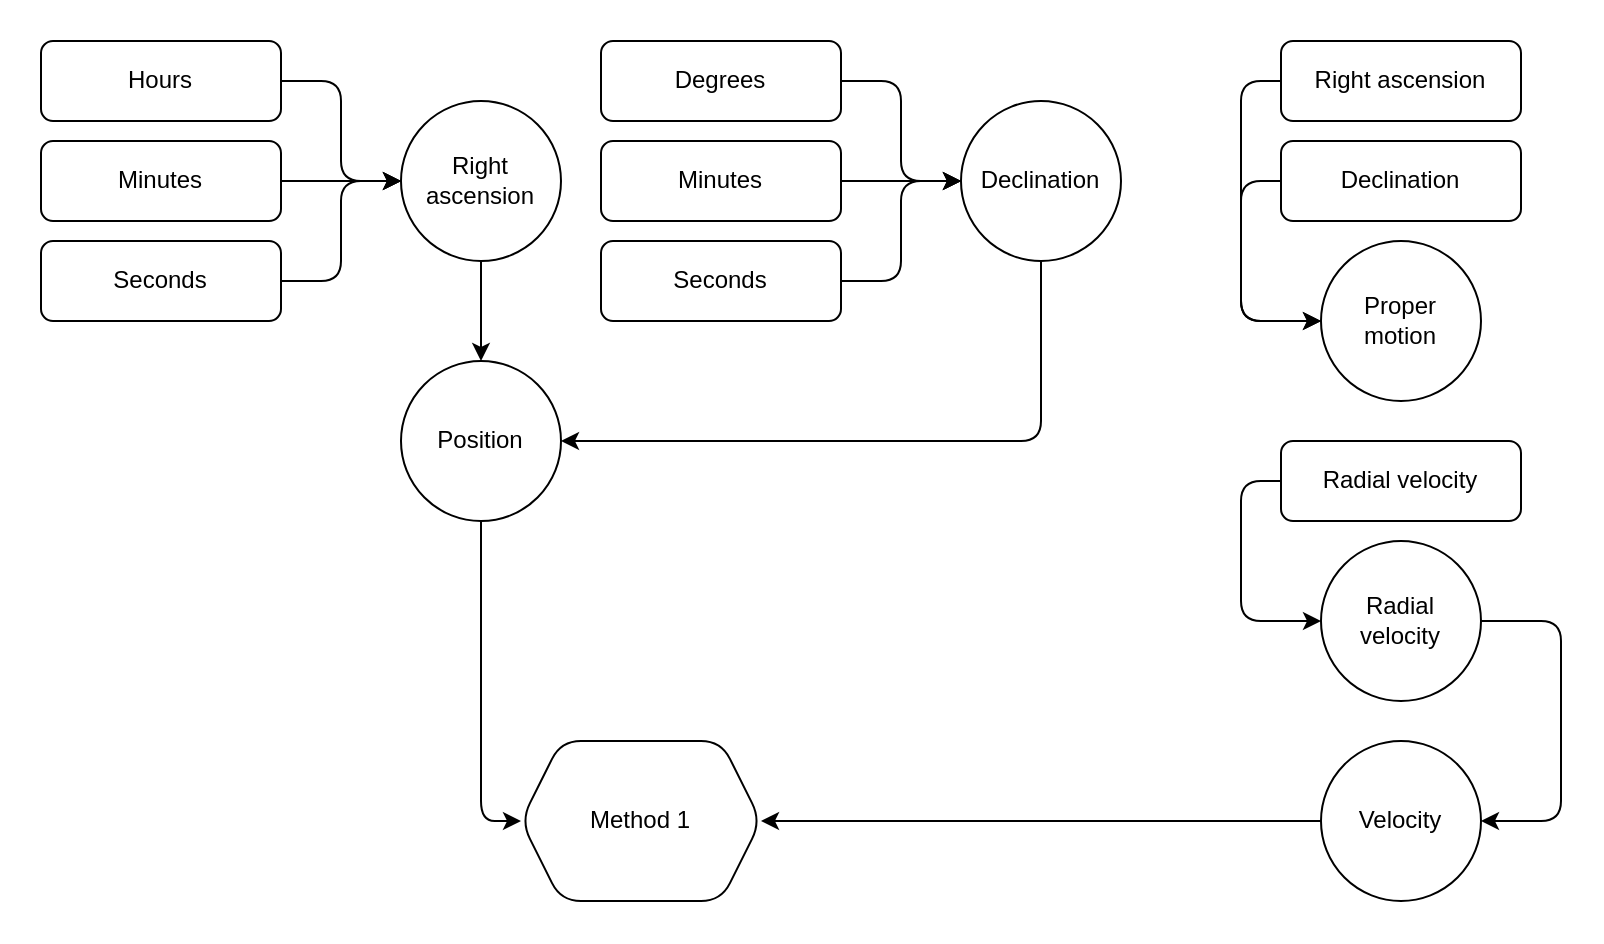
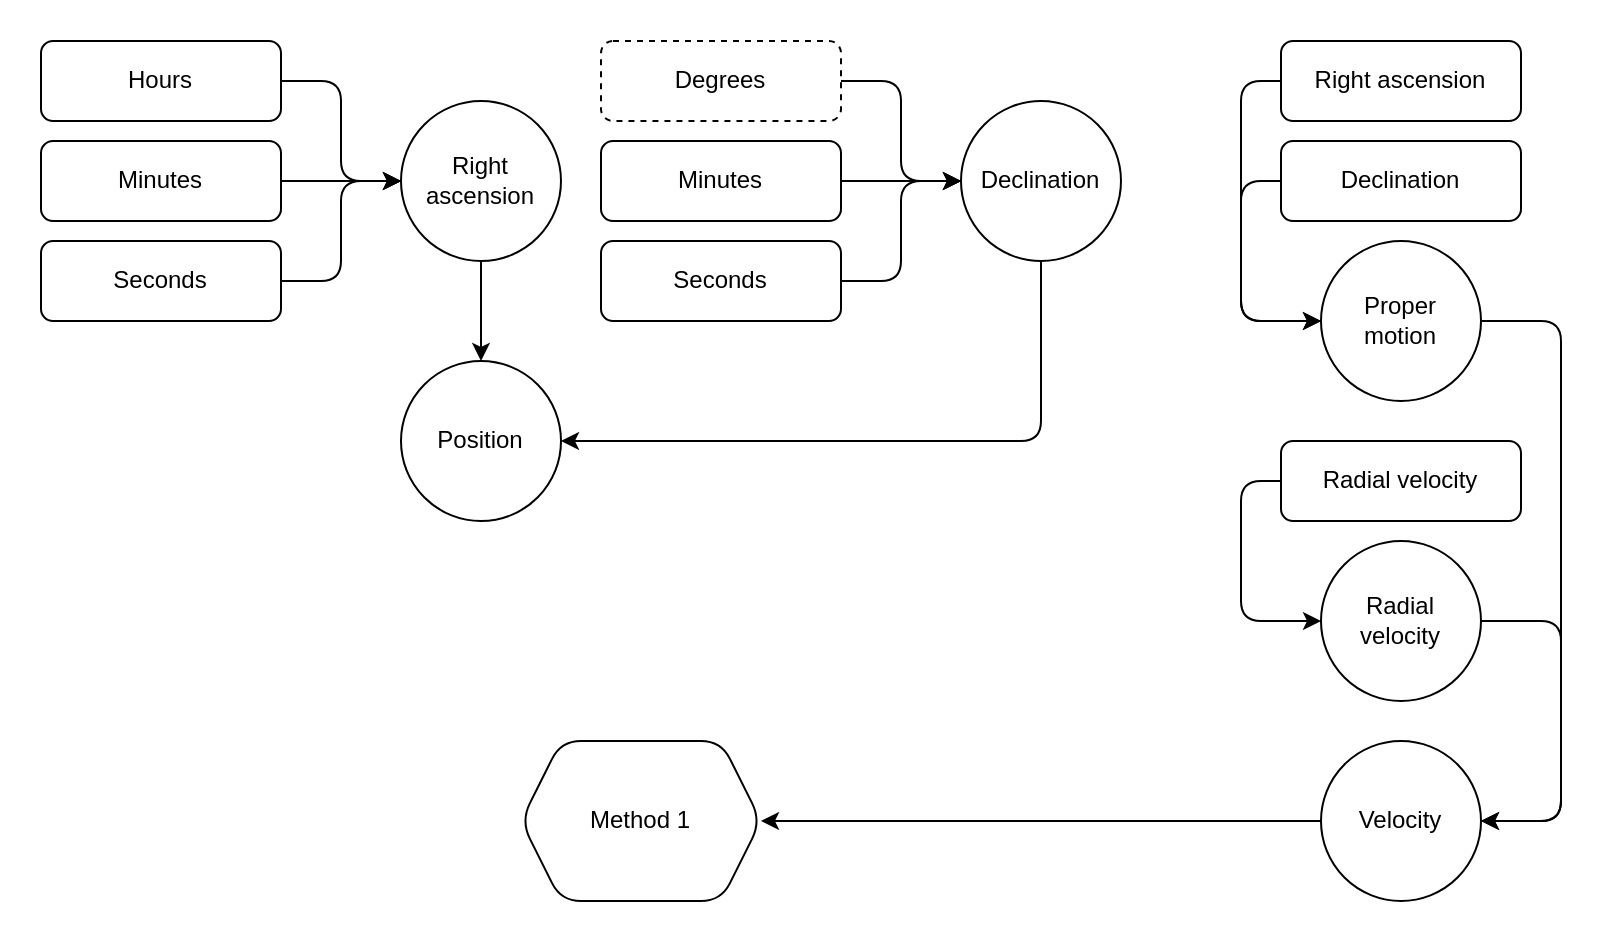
node "Degrees": style solid -> dashed
edge "Proper motion" -> "Velocity": added
edge "Position" -> "Method 1": removed
